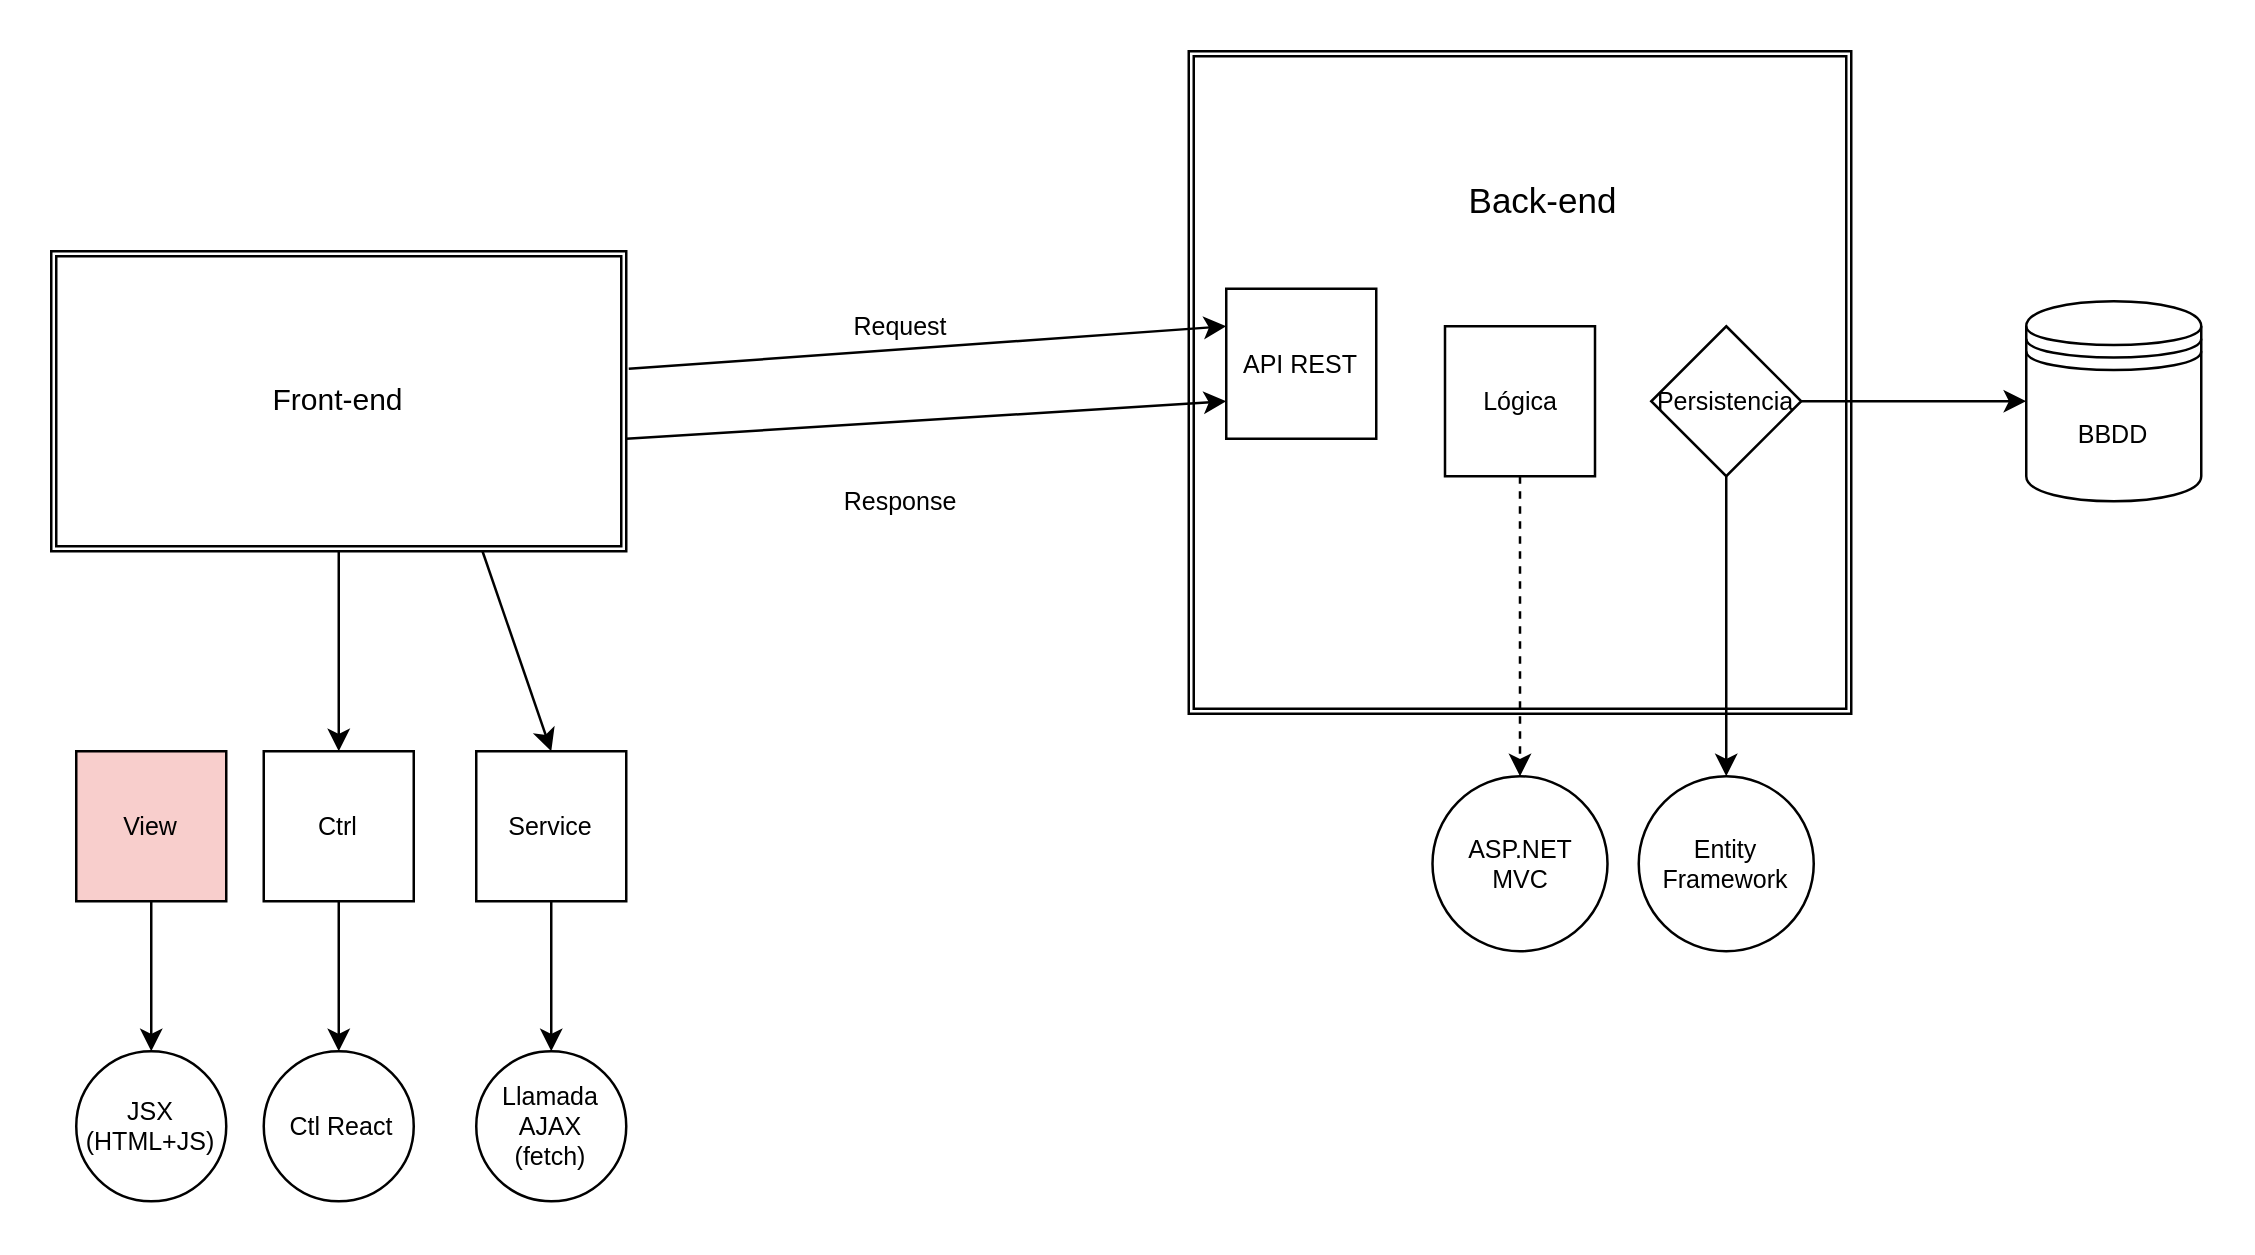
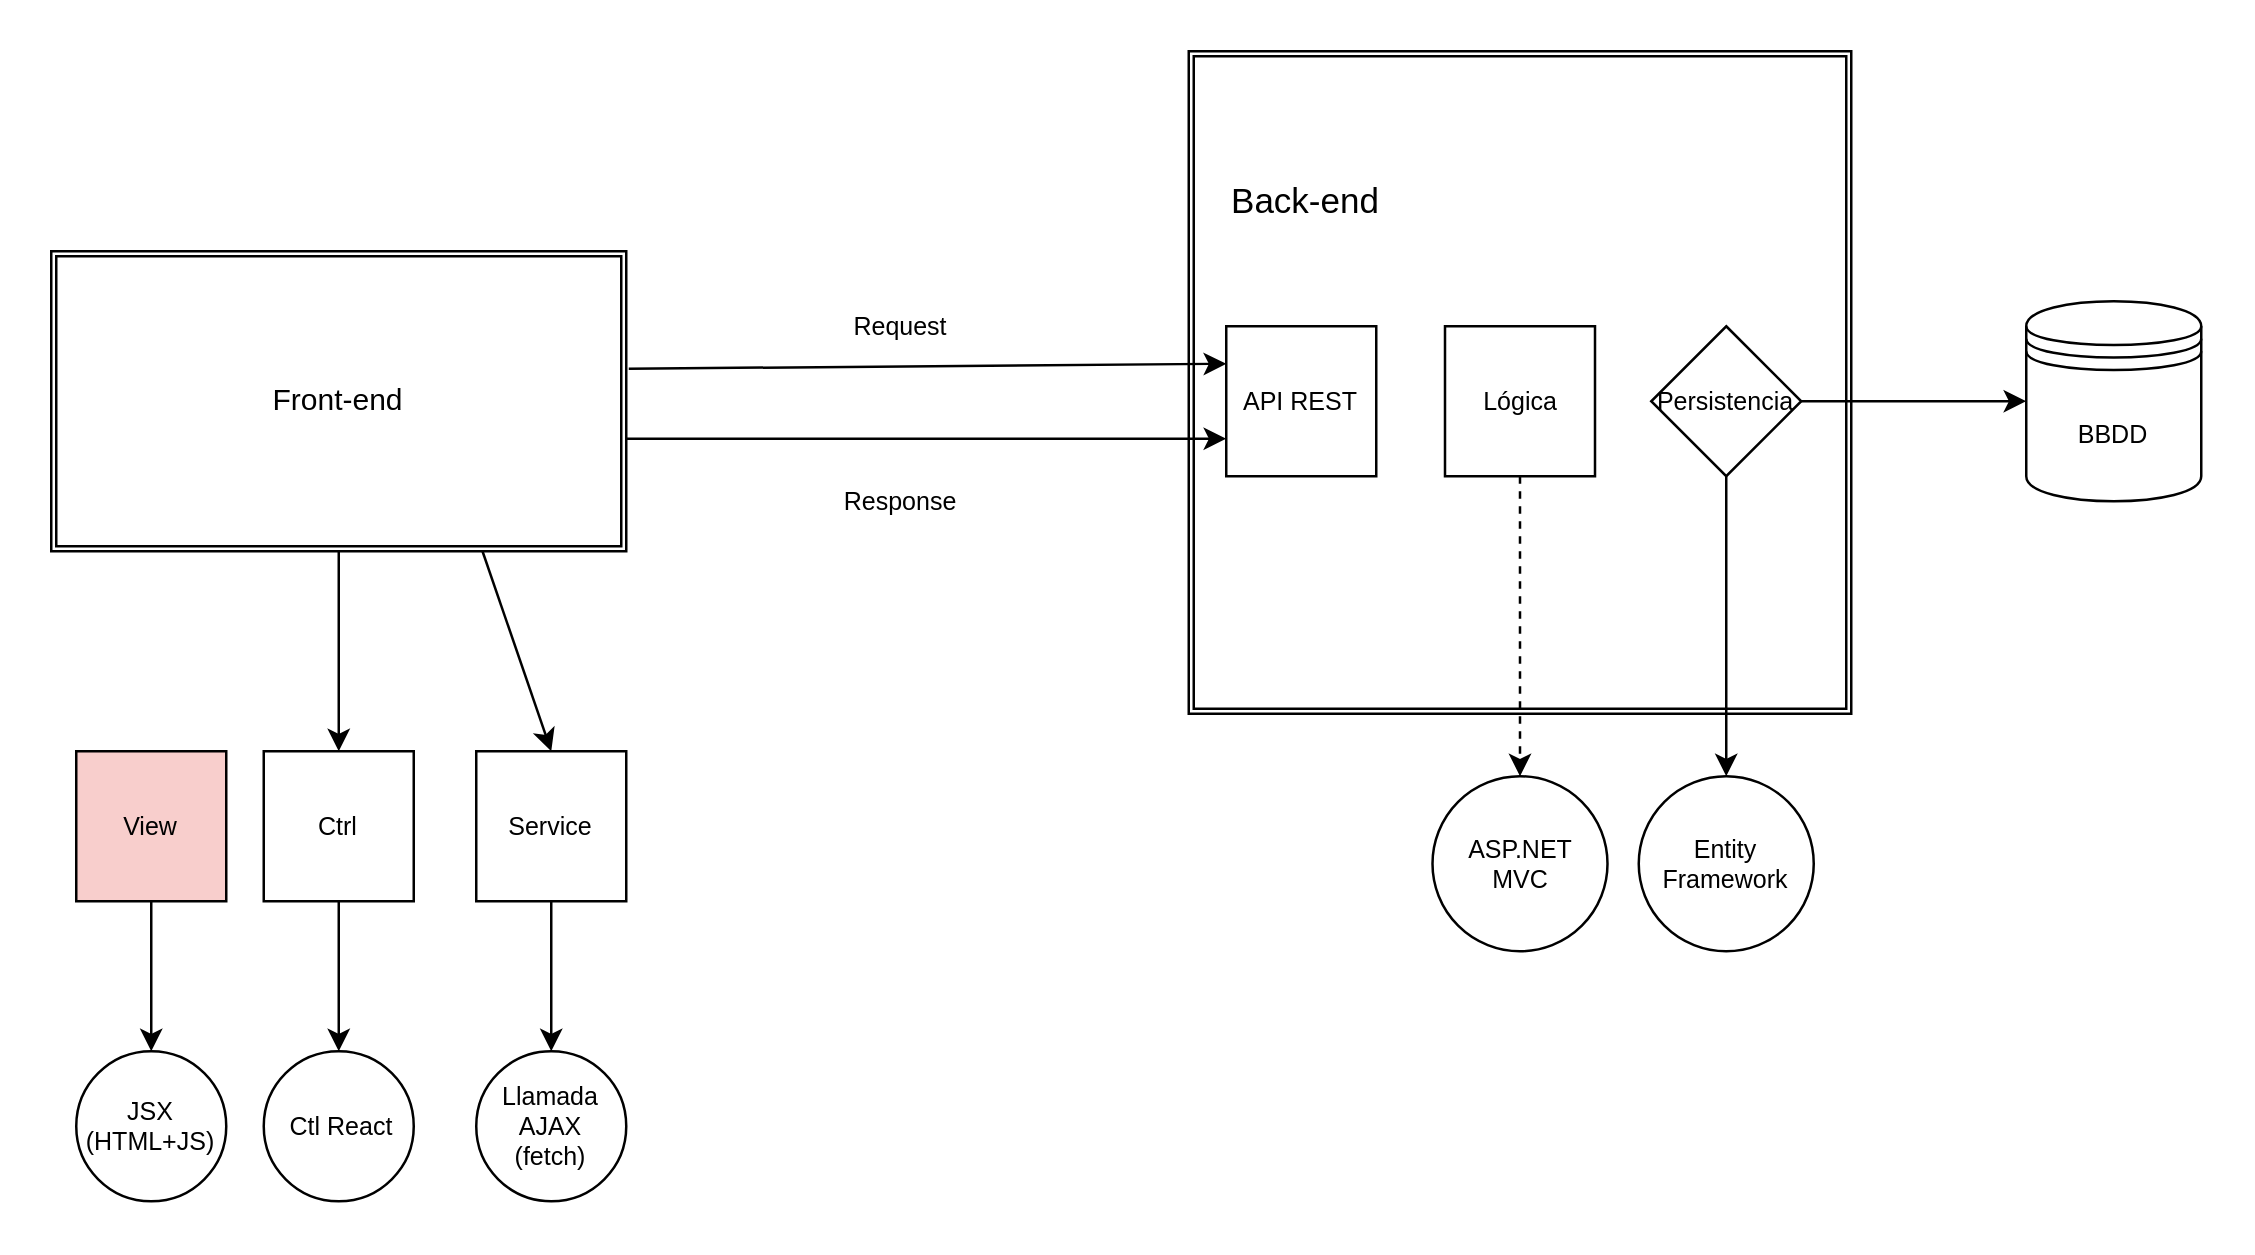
node "Back-end": moved (1542, 201) -> (1304, 201)
node "API REST": moved (1301, 364) -> (1301, 401)
